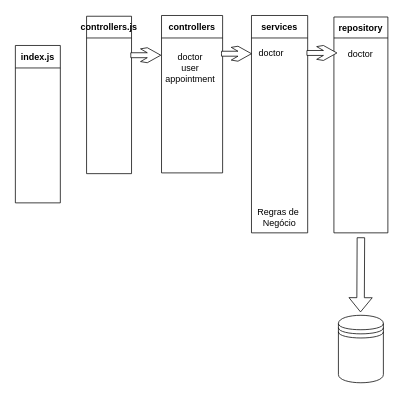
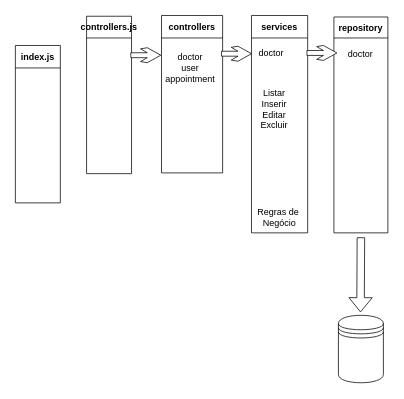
node "Listar Inserir Editar Excluir": added
